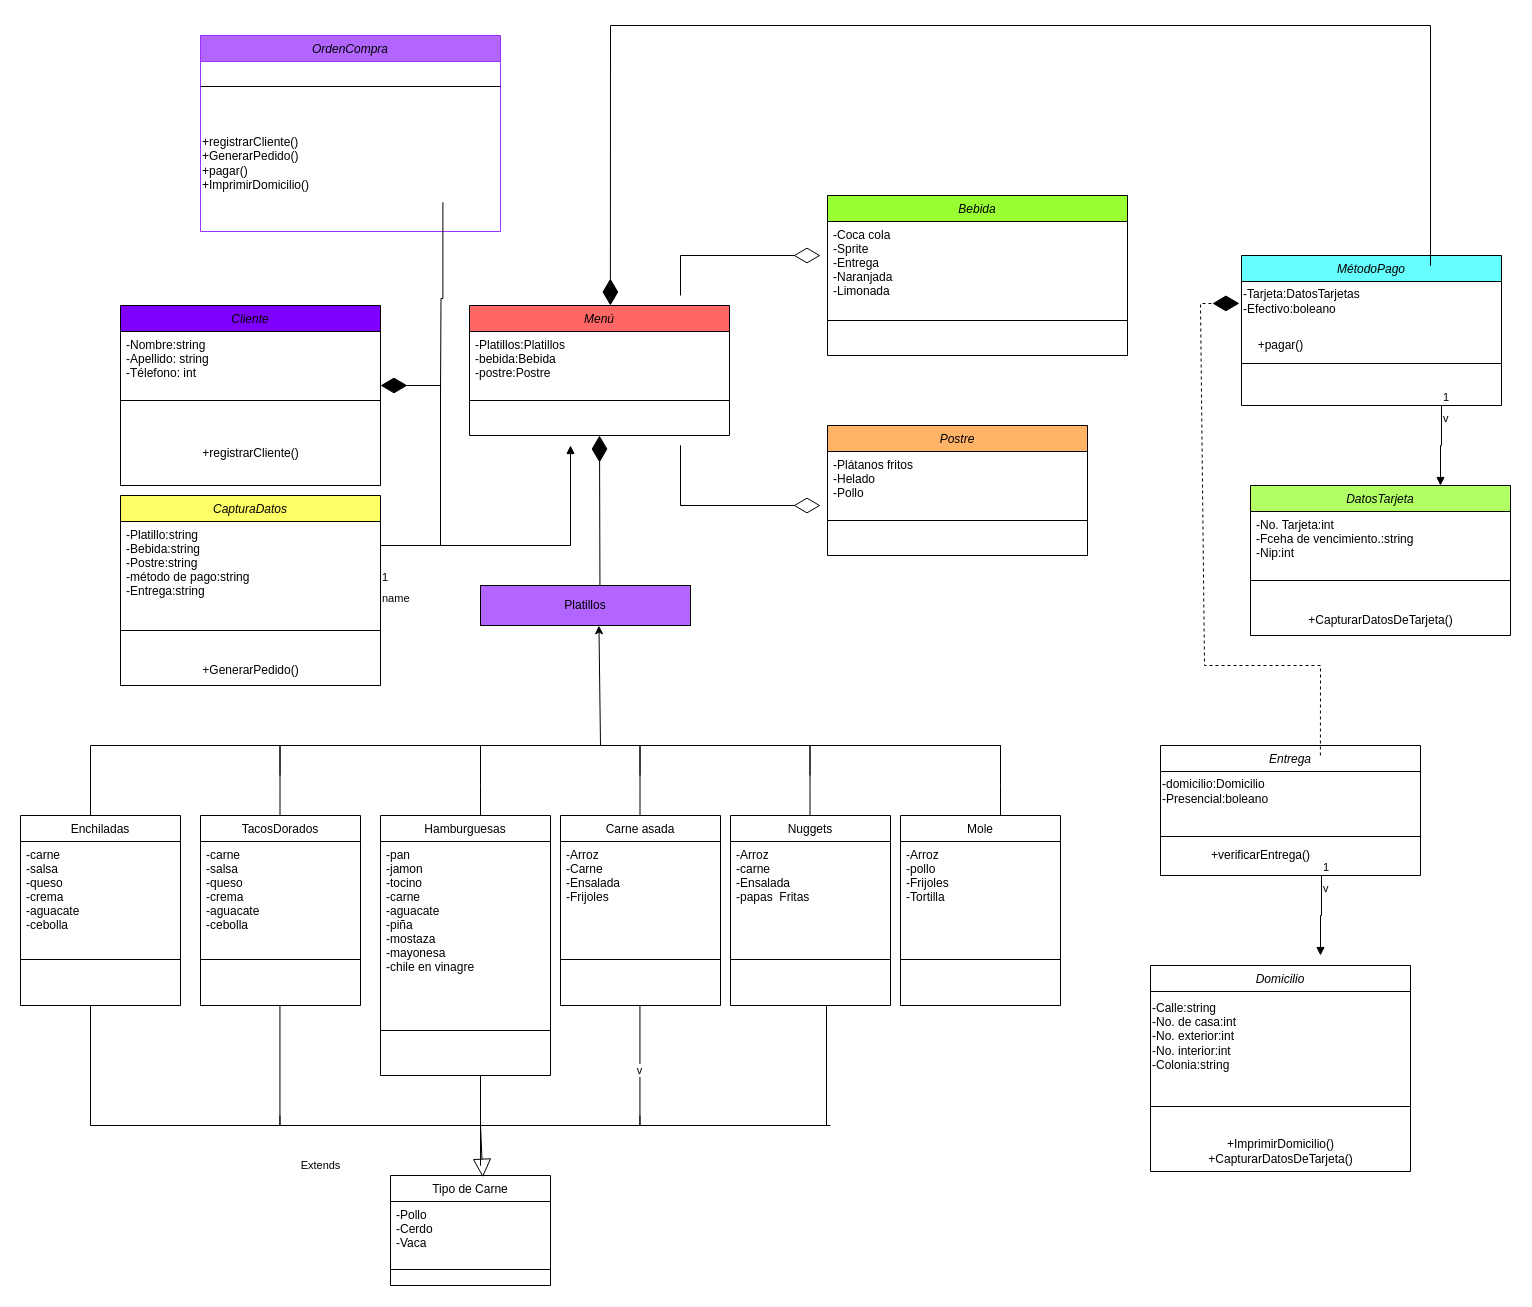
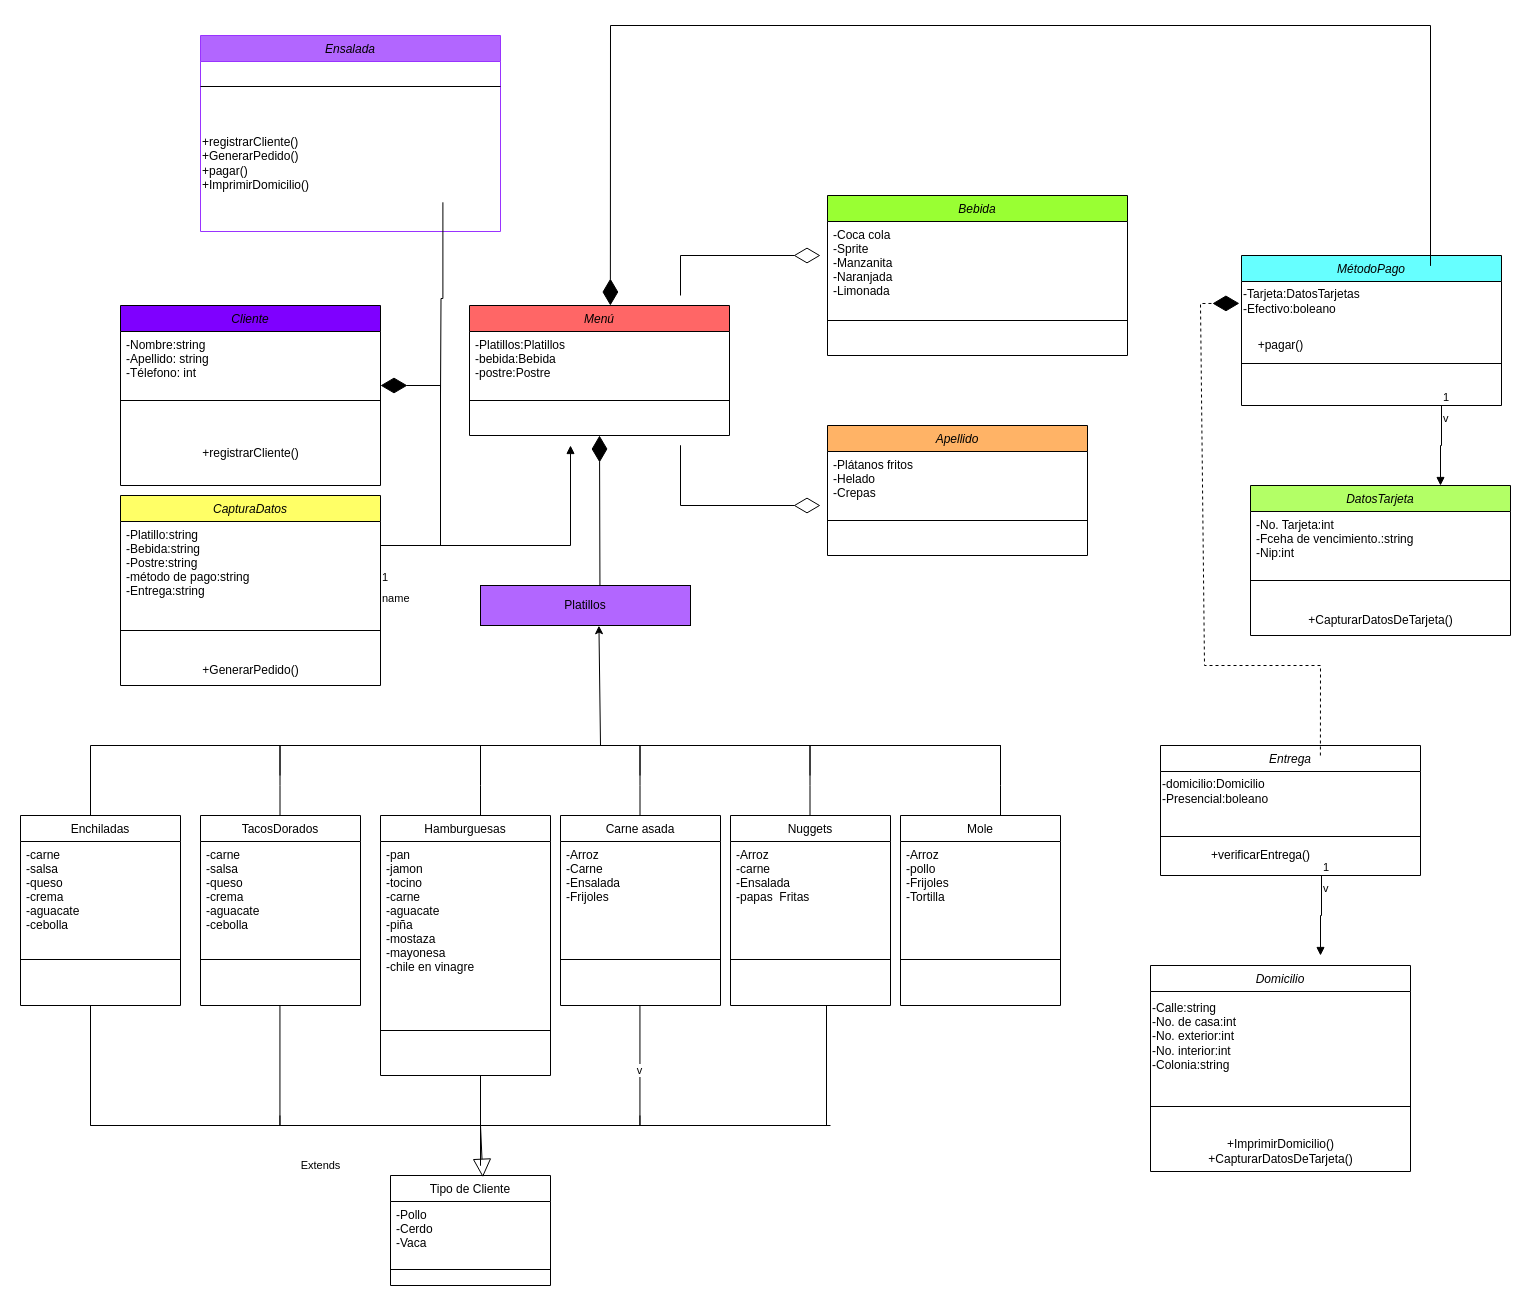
node "OrdenCompra": label "OrdenCompra" -> "Ensalada"
node "-Coca cola -Sprite -Entrega -Naranjada -Limonada": label "-Coca cola -Sprite -Entrega -Naranjada -Limonada" -> "-Coca cola -Sprite -Manzanita -Naranjada -Limonada"
node "Postre": label "Postre" -> "Apellido"
node "-Plátanos fritos -Helado -Pollo": label "-Plátanos fritos -Helado -Pollo" -> "-Plátanos fritos -Helado -Crepas"
node "Tipo de Carne": label "Tipo de Carne" -> "Tipo de Cliente"
